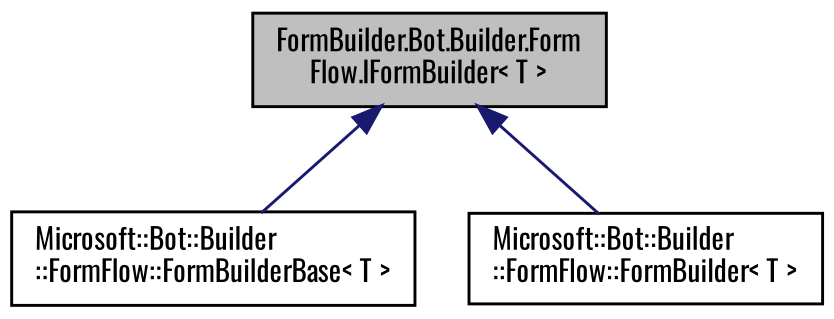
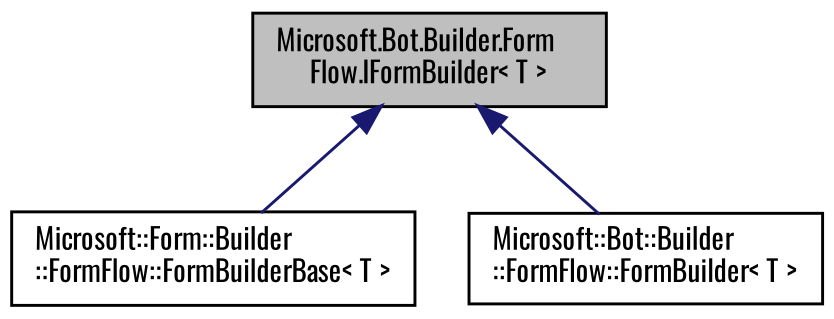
node "FormBuilder.Bot.Builder.Form Flow.IFormBuilder< T >": label "FormBuilder.Bot.Builder.Form Flow.IFormBuilder< T >" -> "Microsoft.Bot.Builder.Form Flow.IFormBuilder< T >"
node "Microsoft::Bot::Builder ::FormFlow::FormBuilderBase< T >": label "Microsoft::Bot::Builder ::FormFlow::FormBuilderBase< T >" -> "Microsoft::Form::Builder ::FormFlow::FormBuilderBase< T >"
